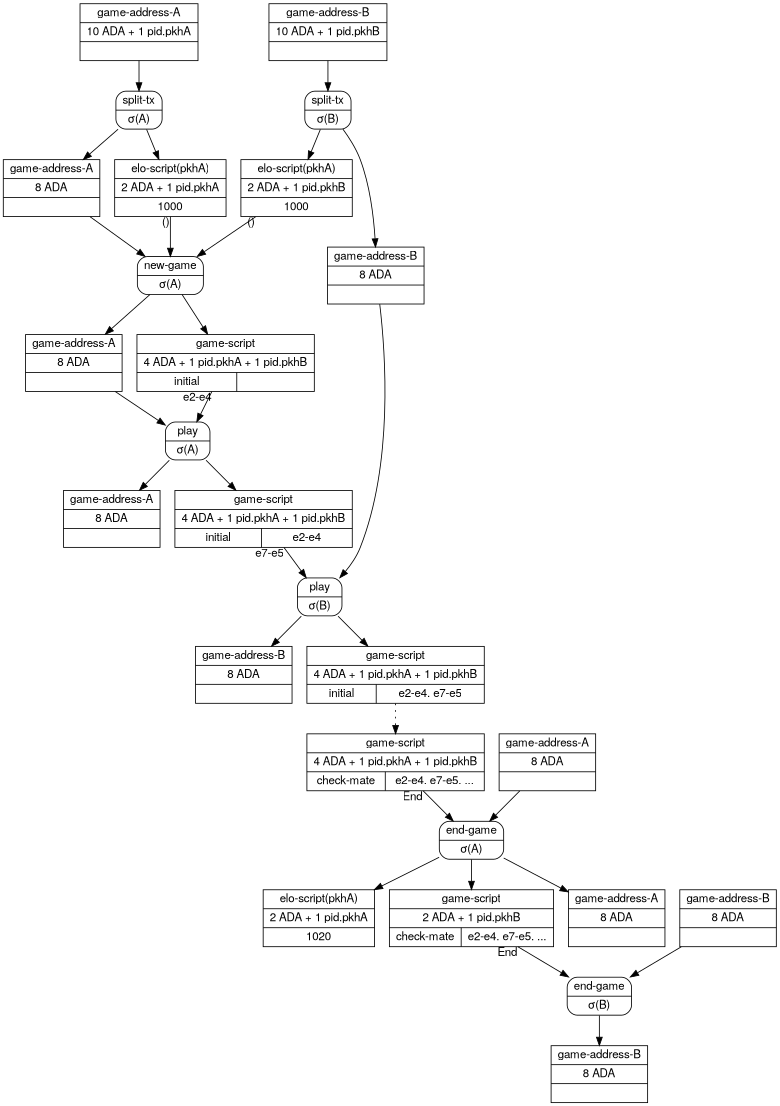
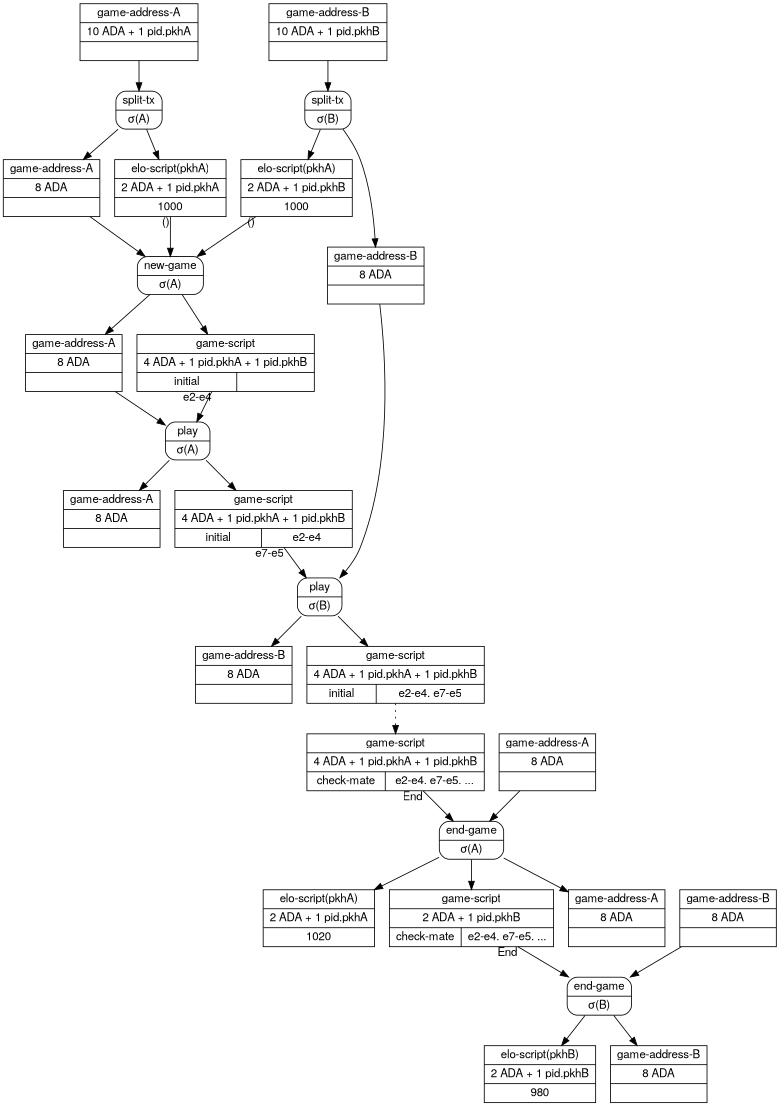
node "elo-script(pkhB)": added
